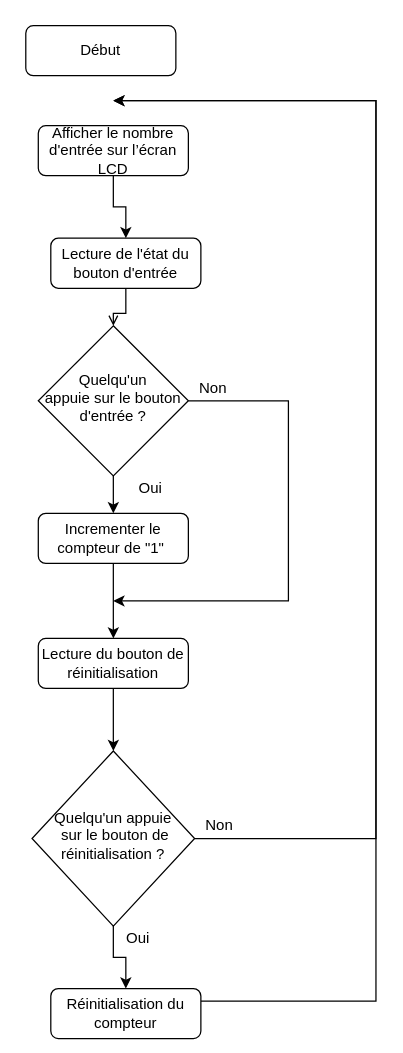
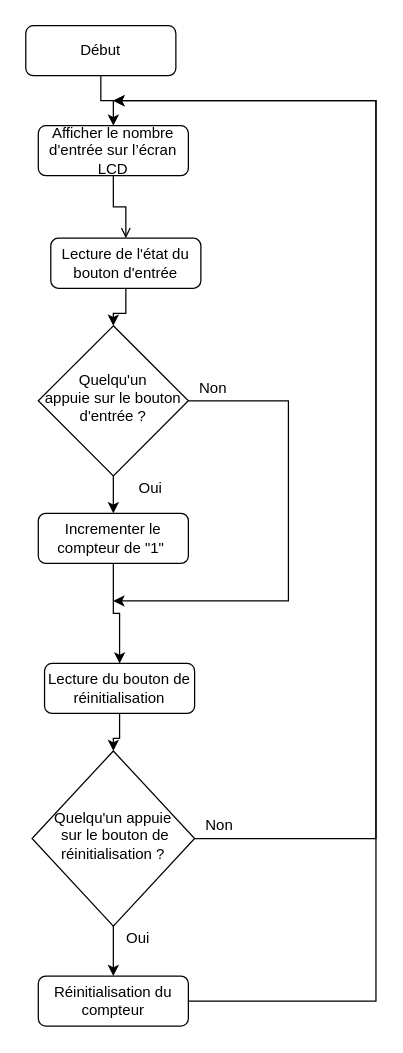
edge "Début" -> "Afficher le nombre d'entrée sur l’écran LCD": added
edge "Afficher le nombre d'entrée sur l’écran LCD" -> "Lecture de l'état du bouton d'entrée": arrowhead classic -> open
edge "Lecture de l'état du bouton d'entrée" -> "Quelqu'un appuie sur le bouton d'entrée ?": arrowhead open -> classic
node "Lecture du bouton de réinitialisation": moved (113, 663) -> (119, 688)
node "Réinitialisation du compteur": moved (126, 1013) -> (113, 1001)
